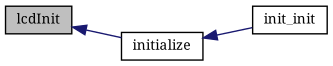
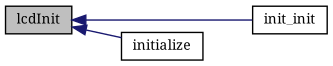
edge "init_init" -> "initialize": now "init_init" -> "lcdInit"
